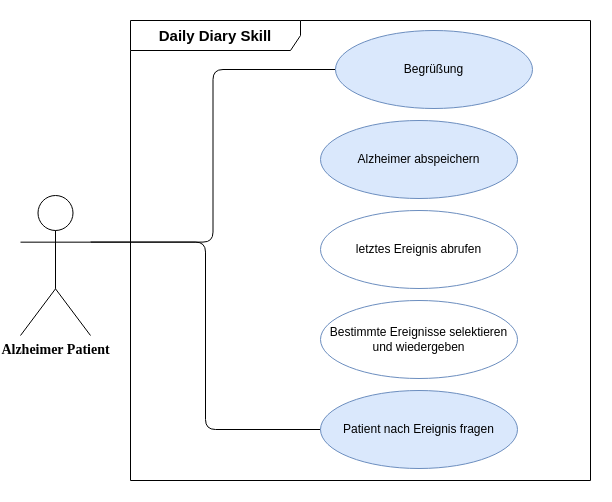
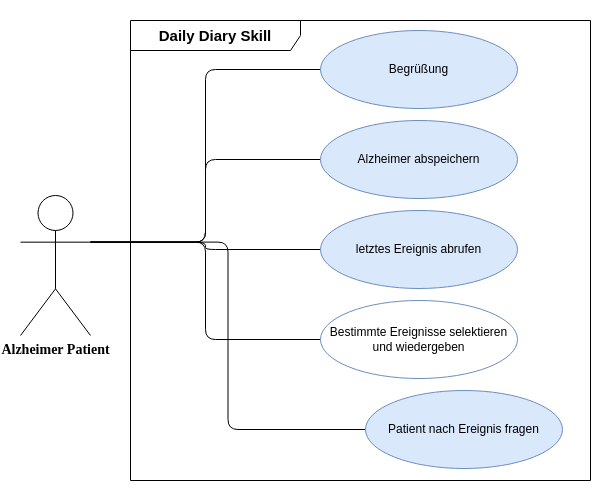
node "Begrüßung": moved (434, 70) -> (419, 70)
edge "Alzheimer abspeichern" -- "Alzheimer Patient": added
edge "letztes Ereignis abrufen" -- "Alzheimer Patient": added
node "letztes Ereignis abrufen": fillcolor #ffffff -> #dae8fc
edge "Alzheimer Patient" -- "Bestimmte Ereignisse selektieren und wiedergeben": added
node "Patient nach Ereignis fragen": moved (419, 430) -> (464, 430)
